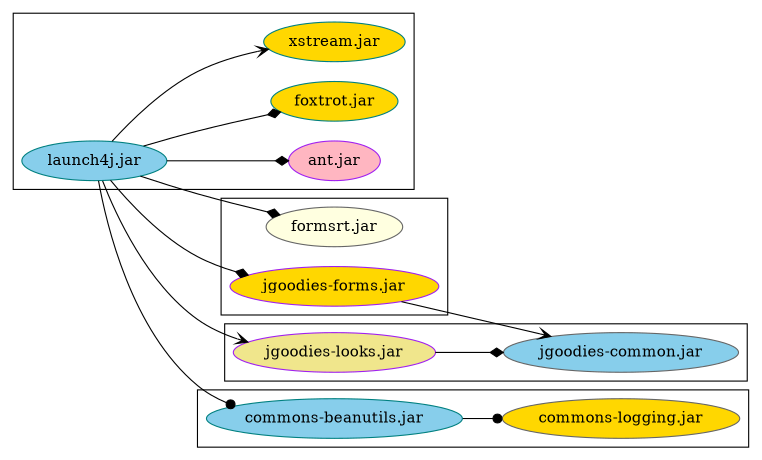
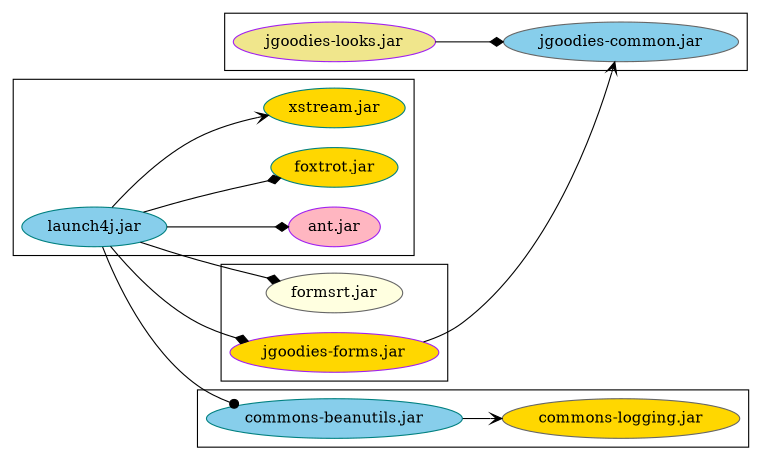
edge "launch4j.jar" -> "jgoodies-looks.jar": removed
edge "commons-beanutils.jar" -> "commons-logging.jar": arrowhead dot -> vee
